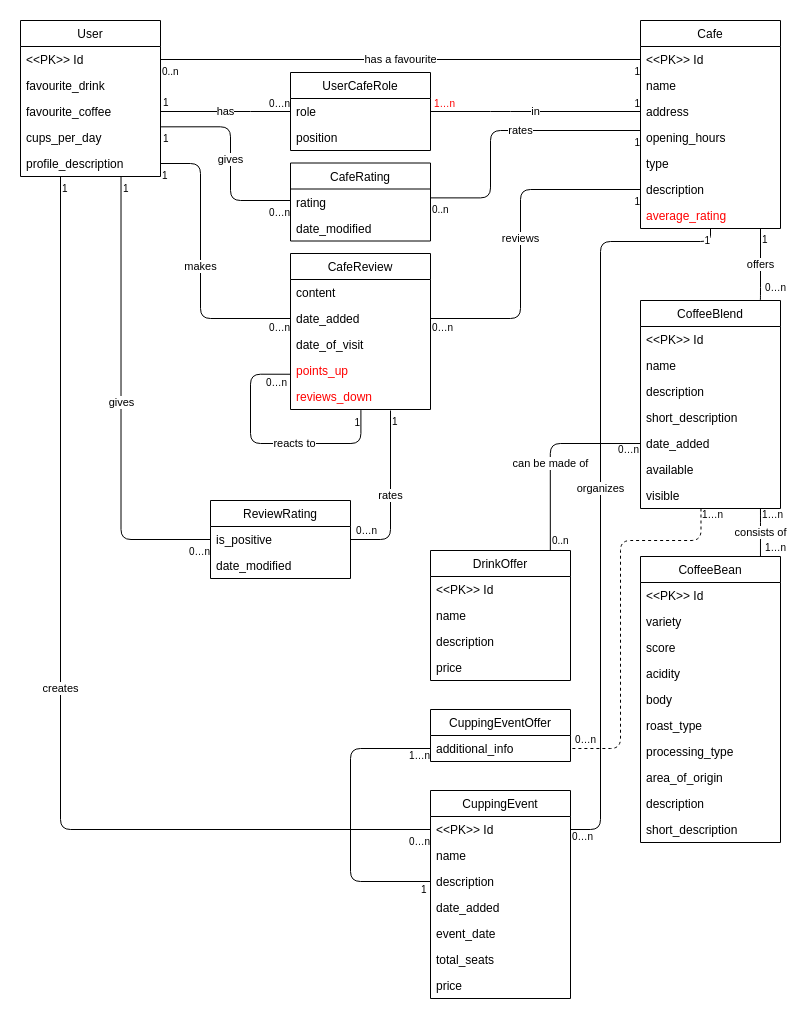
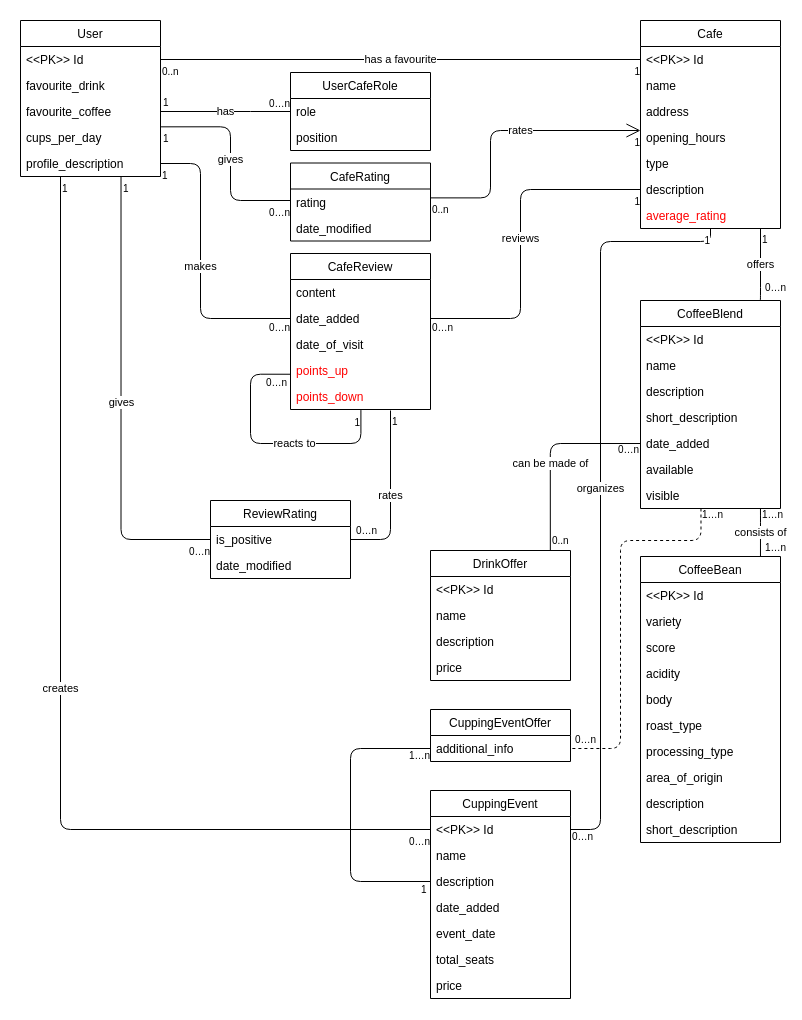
edge "role" -- "address": removed, labels "1…n", "in", "1"
edge "opening_hours" -- "rating": arrowhead none -> open
node "reviews_down": label "reviews_down" -> "points_down"
